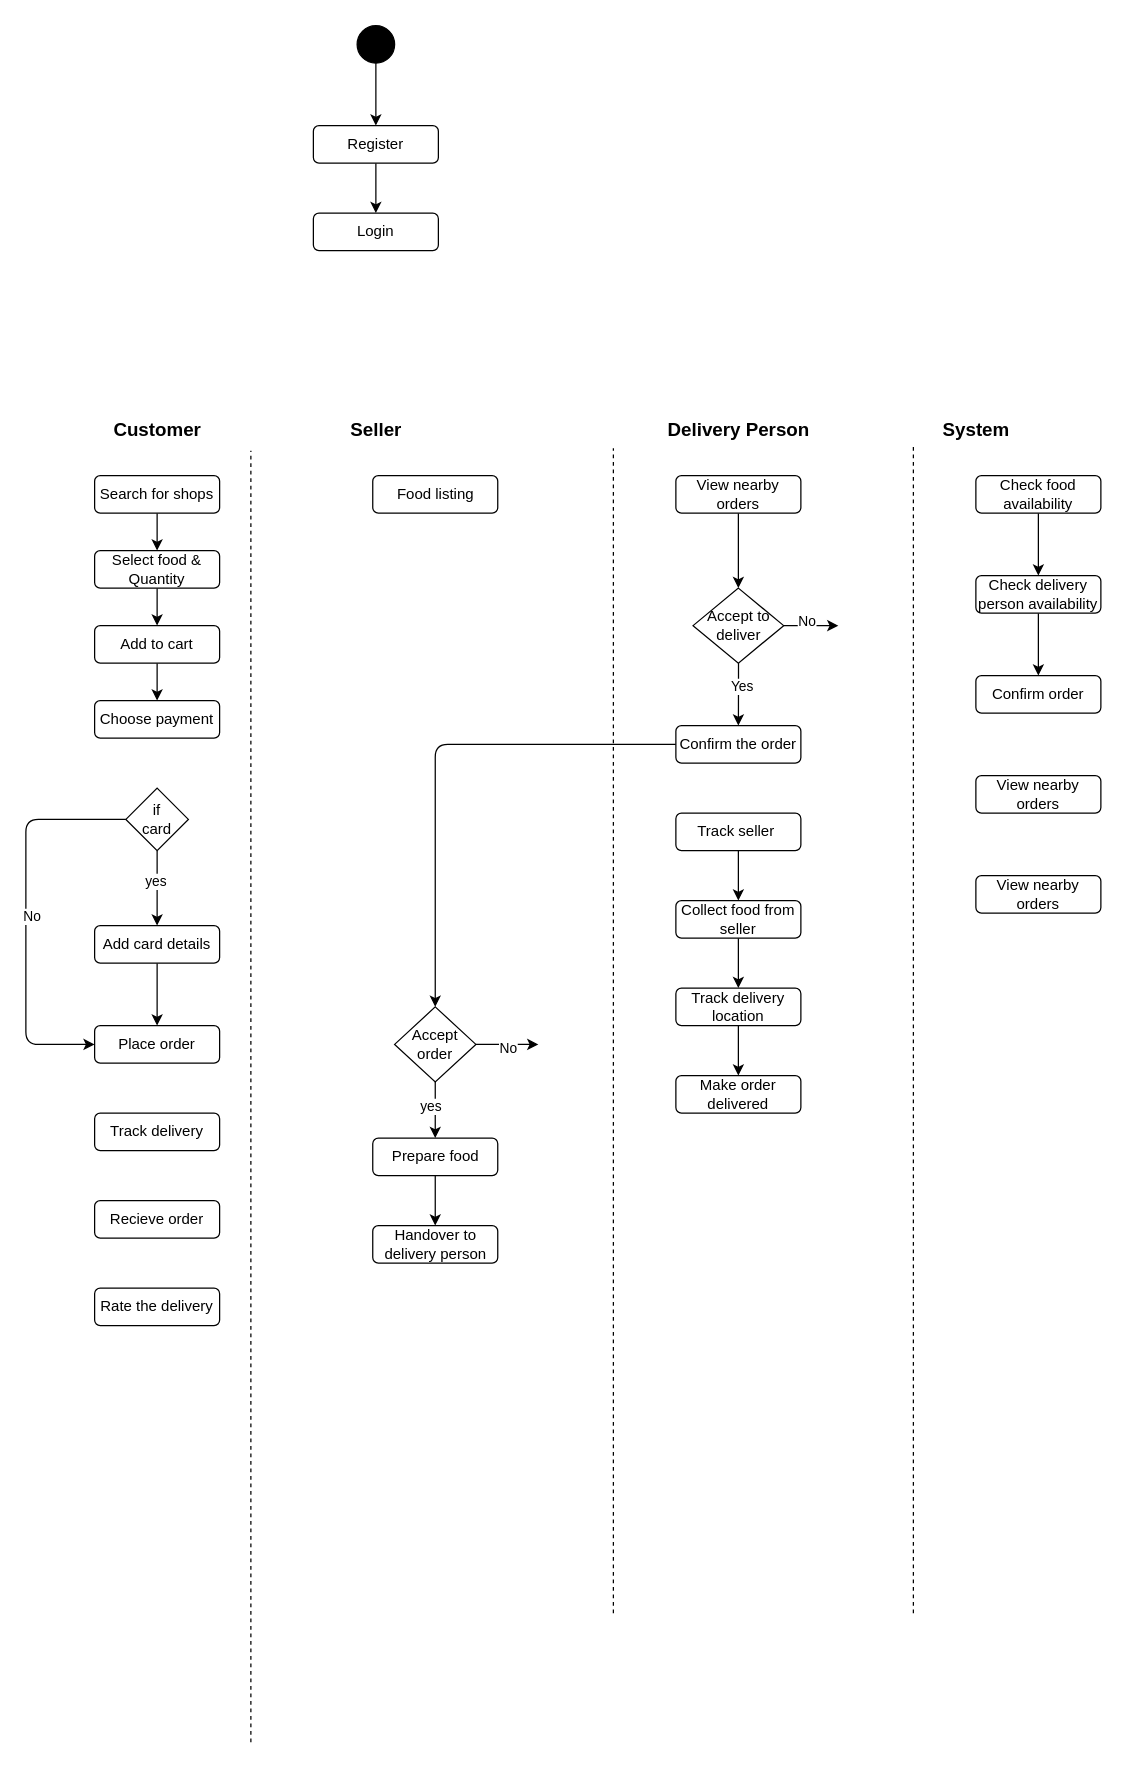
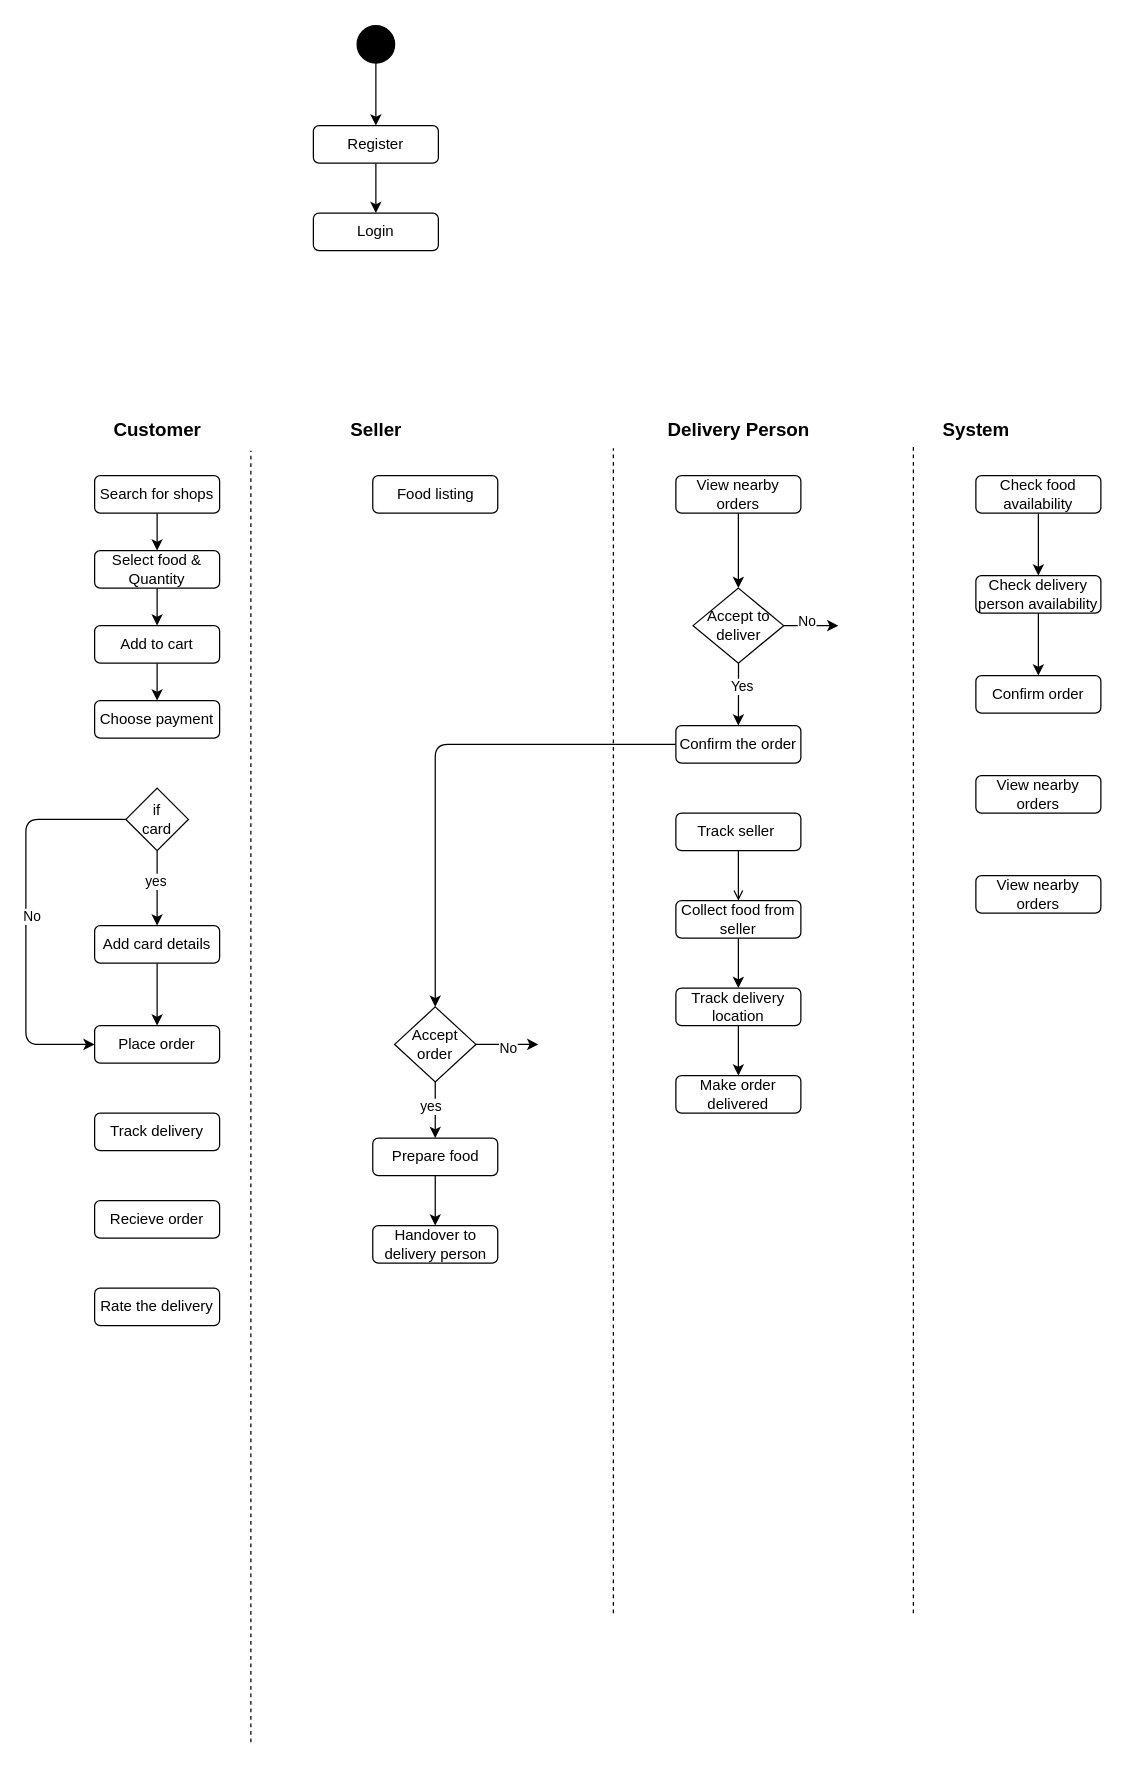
edge "Track seller" -> "Collect food from seller": arrowhead classic -> open
